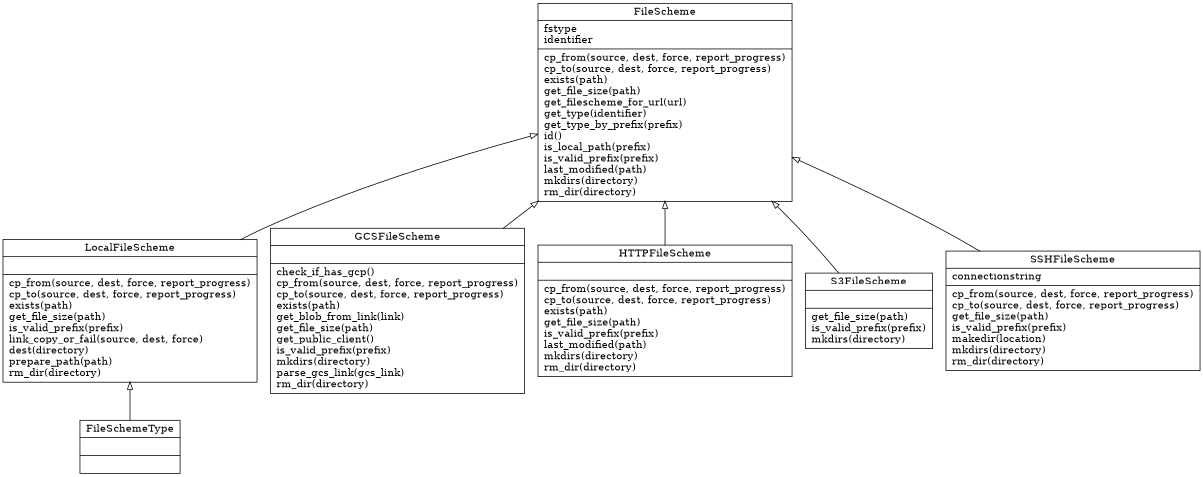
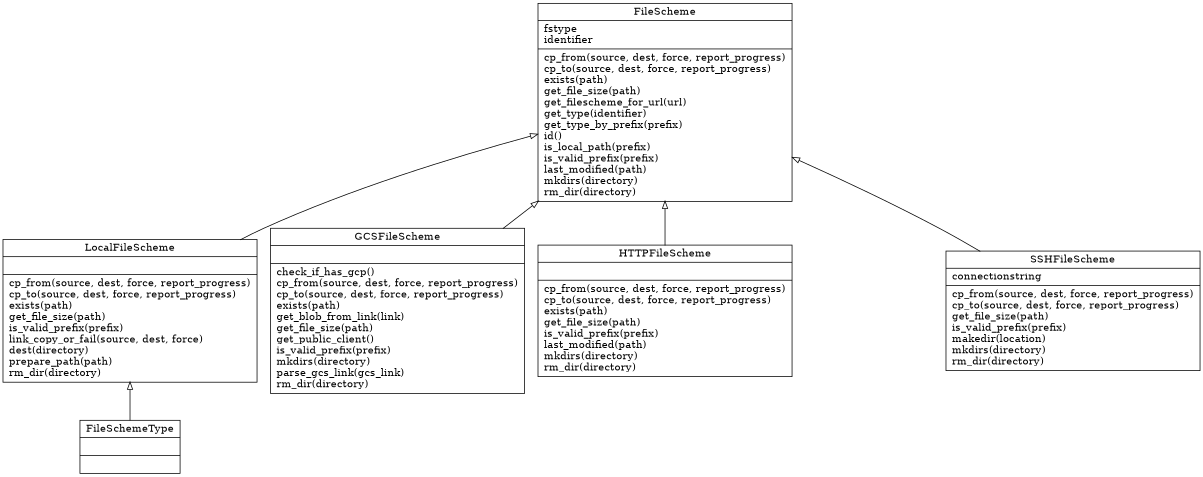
node "S3FileScheme": removed
